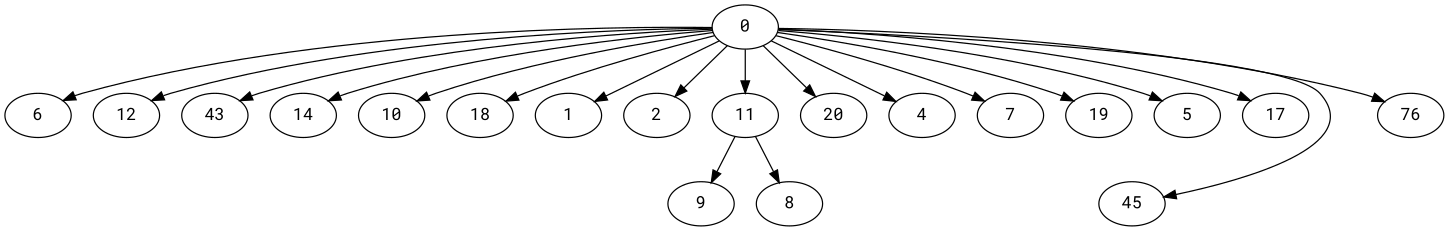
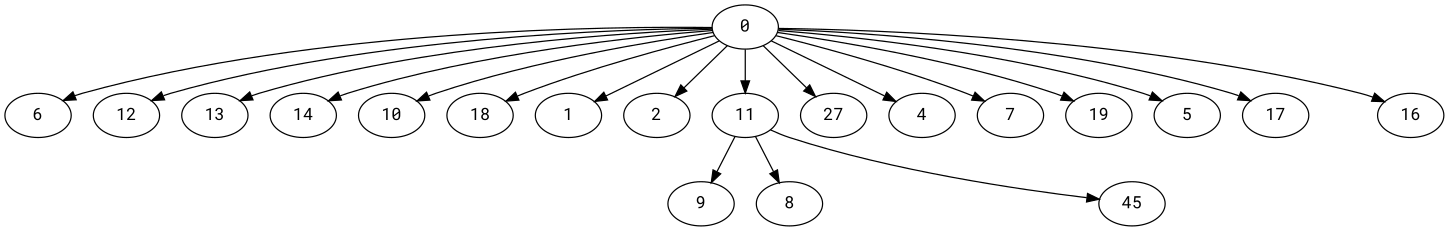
edge "0" -> "45": now "11" -> "45"
node "43": label "43" -> "13"
node "20": label "20" -> "27"
node "76": label "76" -> "16"
